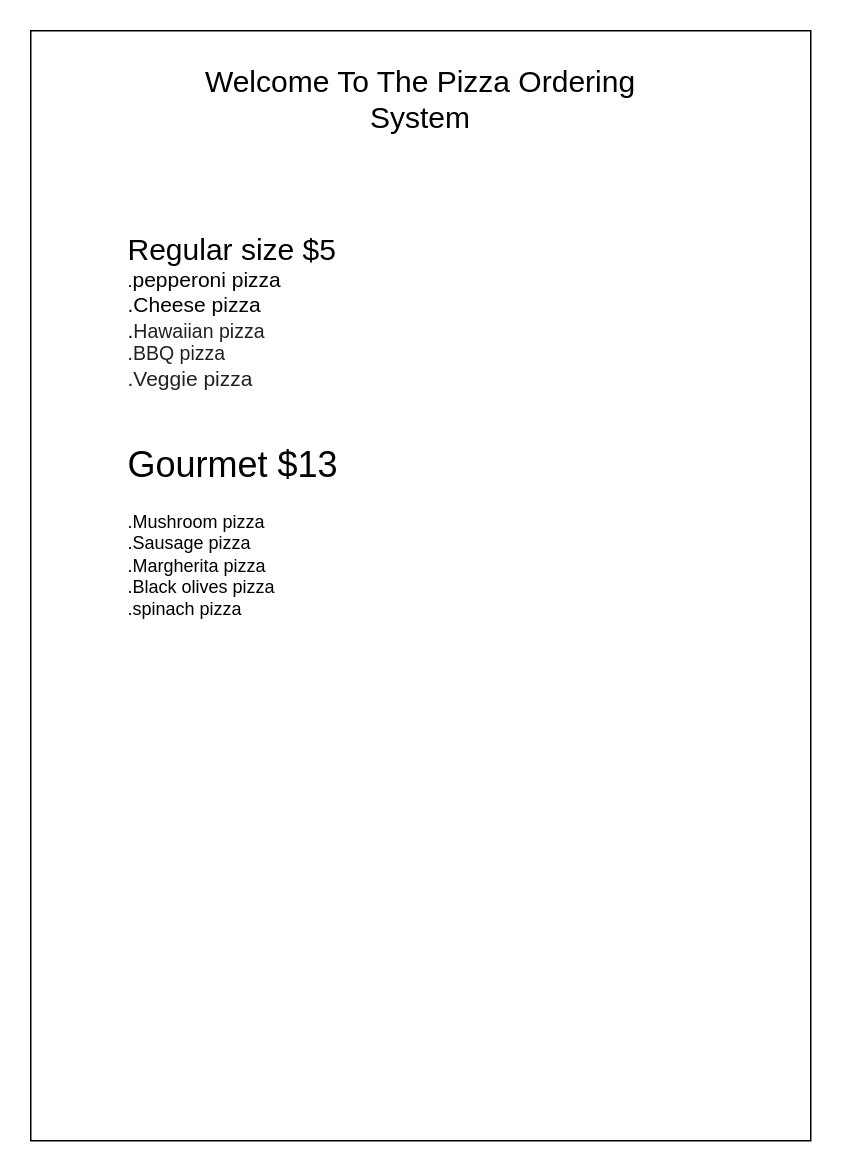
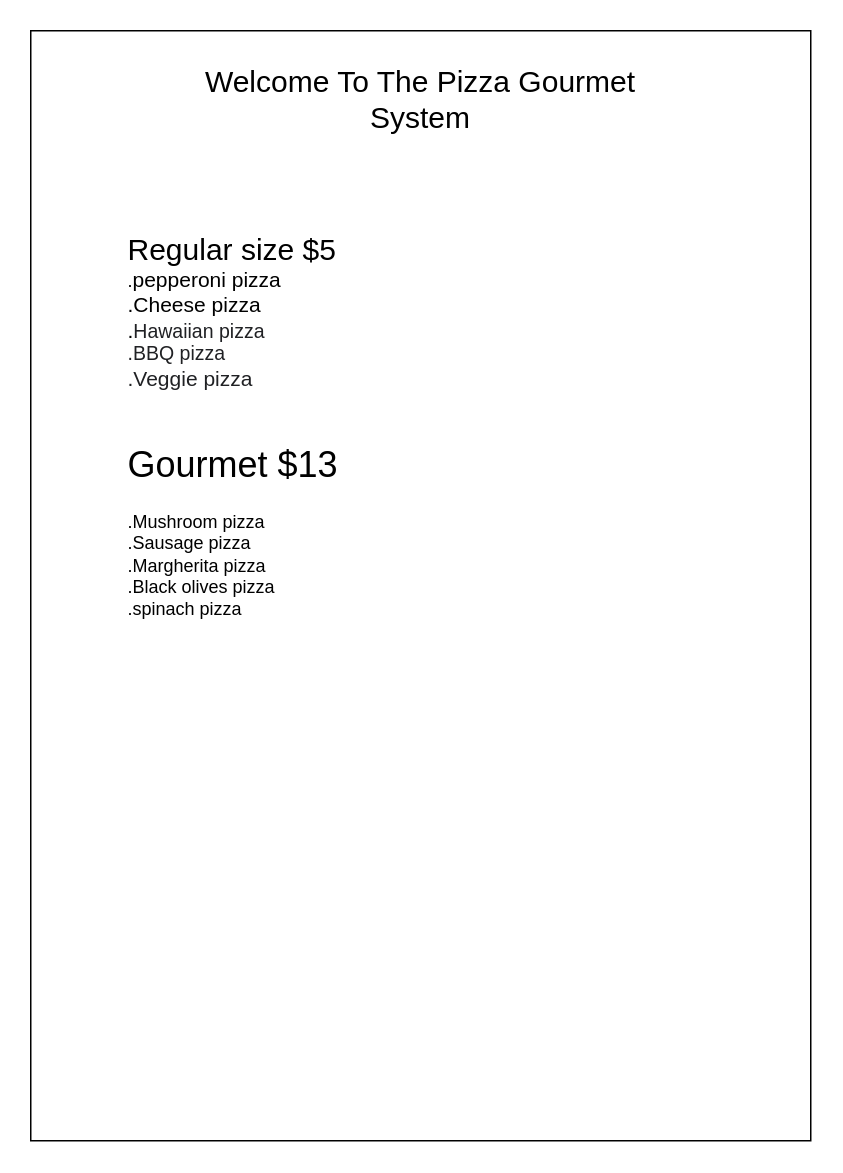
node "Welcome To The Pizza Ordering System": label "Welcome To The Pizza Ordering System" -> "Welcome To The Pizza Gourmet System"
